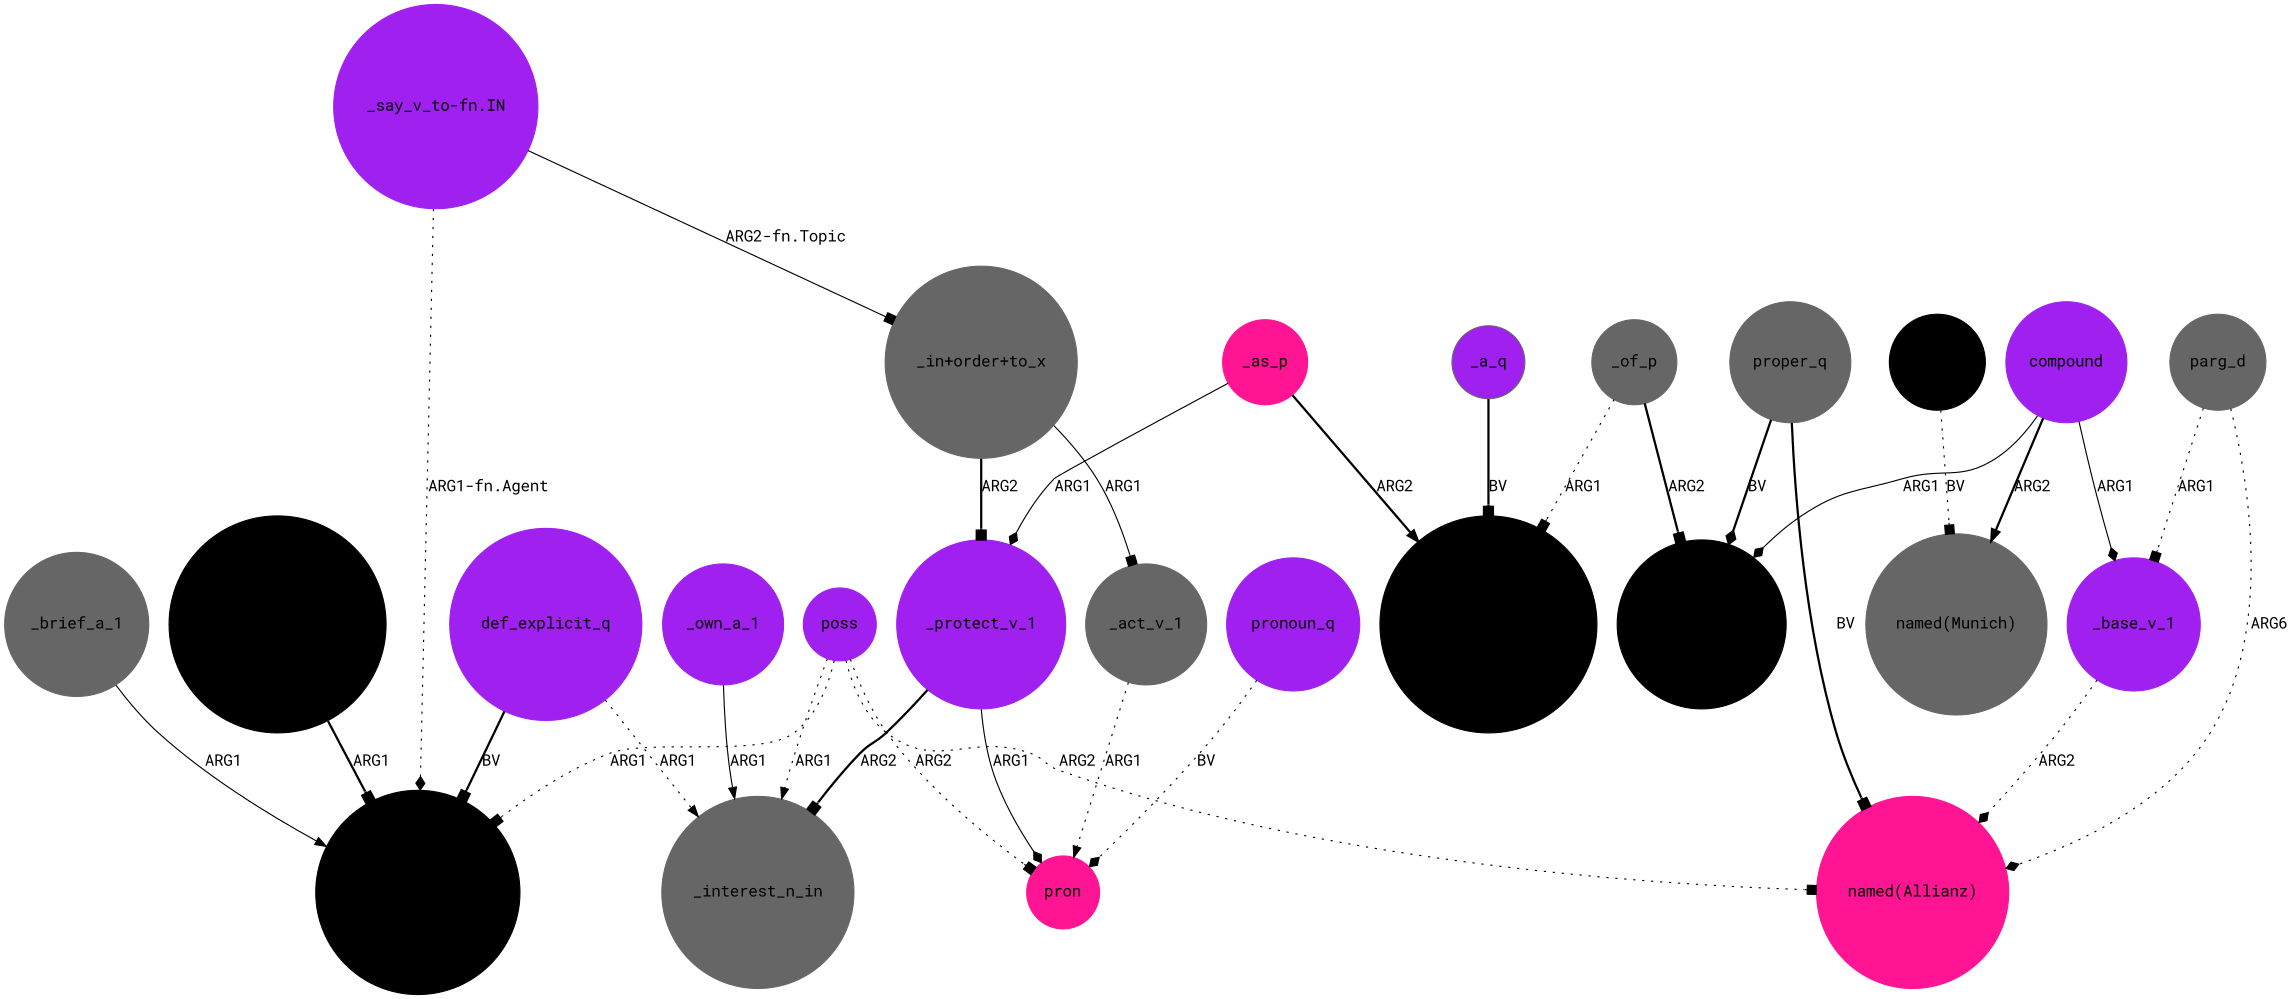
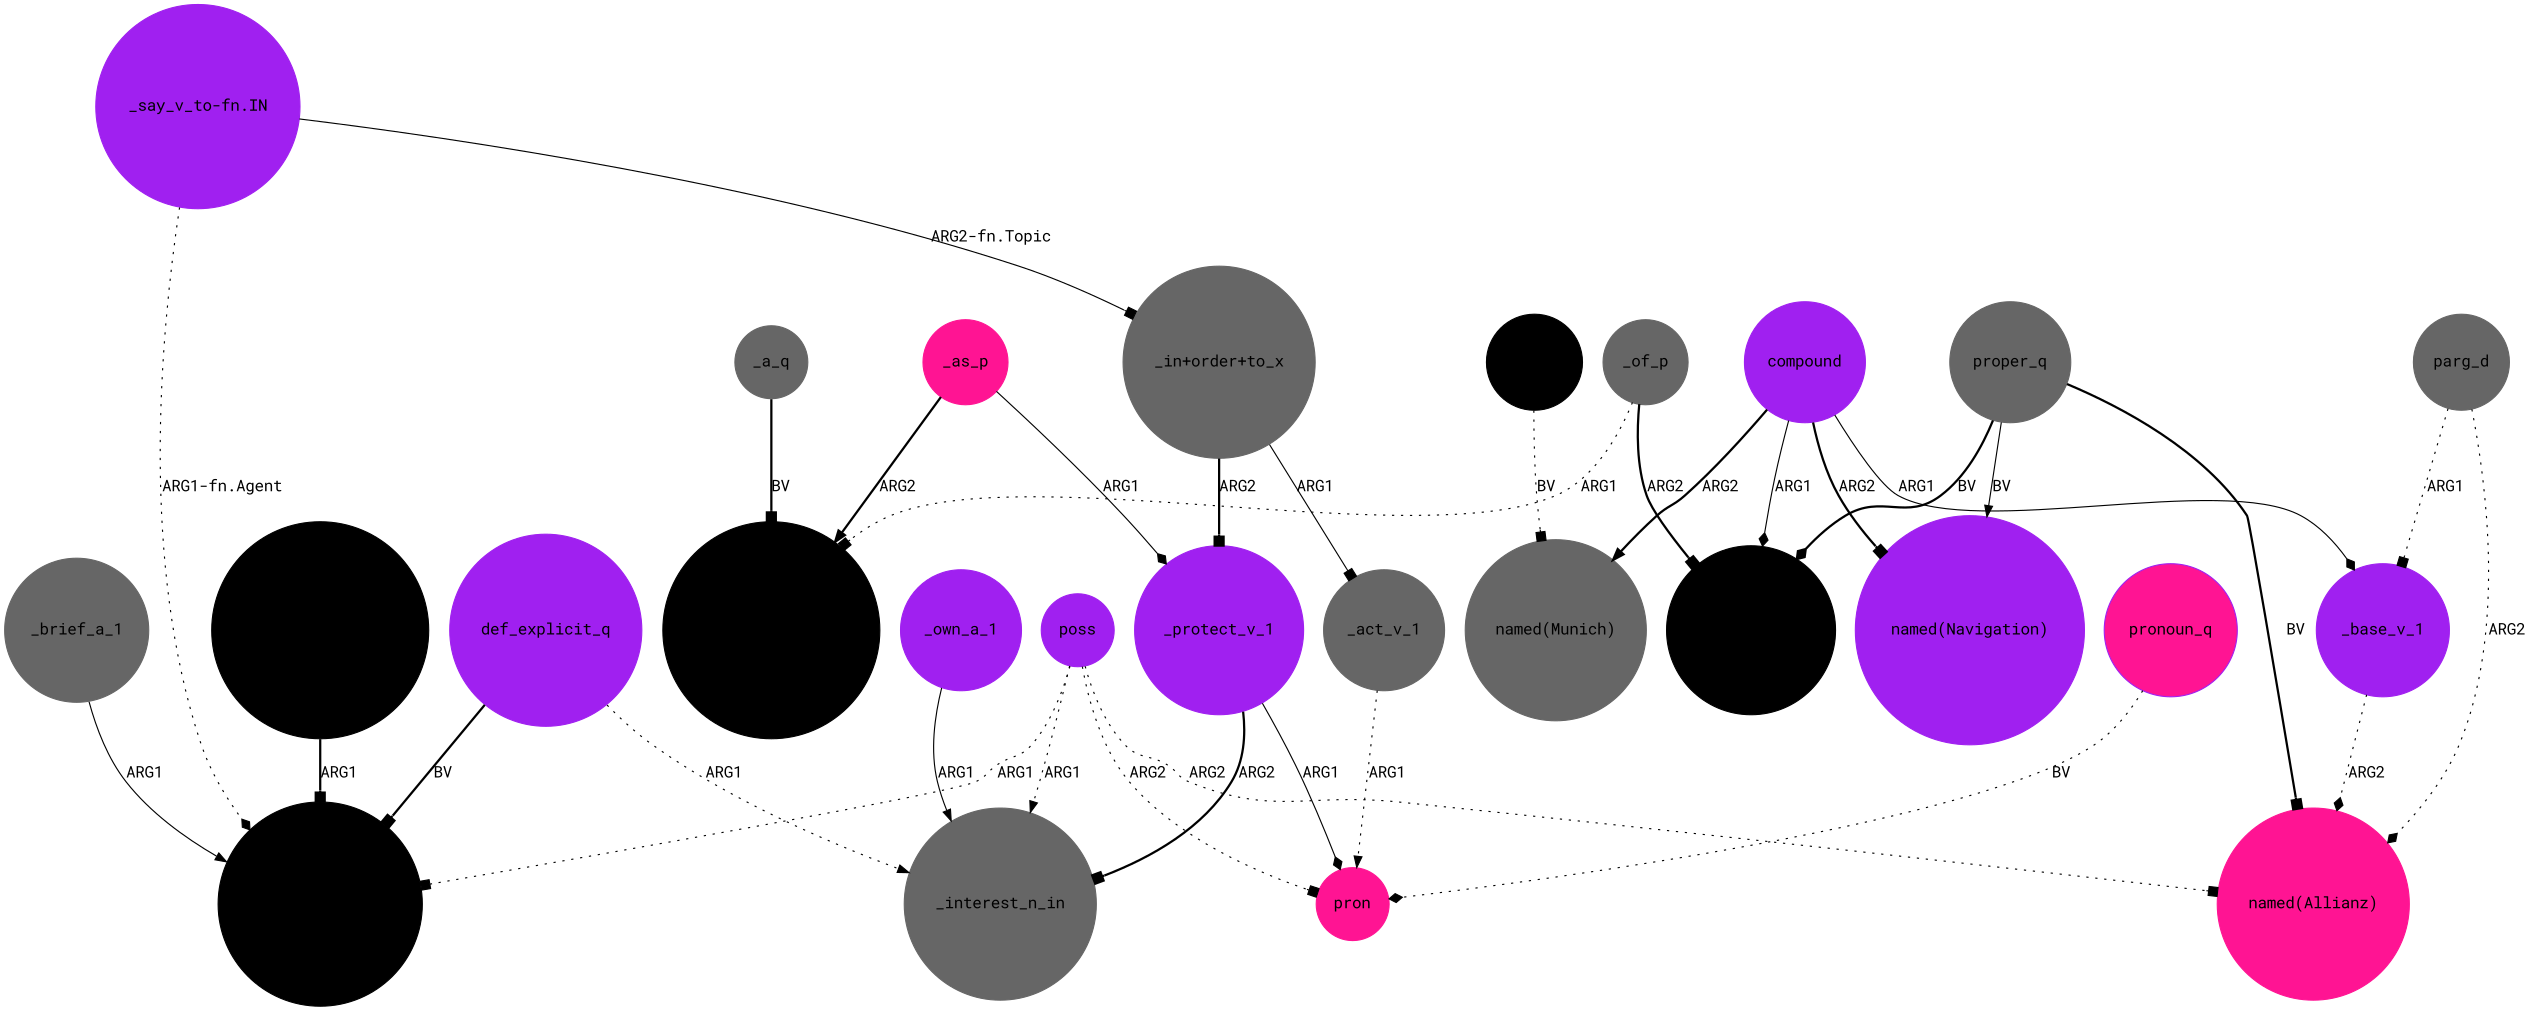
node "_a_q": fillcolor purple -> gray40
node "pronoun_q": fillcolor purple -> deeppink
edge "parg_d" -> "named(Allianz)": label "ARG6" -> "ARG2"
node "named(Navigation)": added
